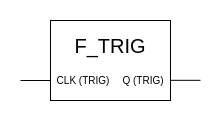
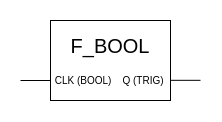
node "F_TRIG": label "F_TRIG" -> "F_BOOL"
node "CLK (TRIG)": label "CLK (TRIG)" -> "CLK (BOOL)"
